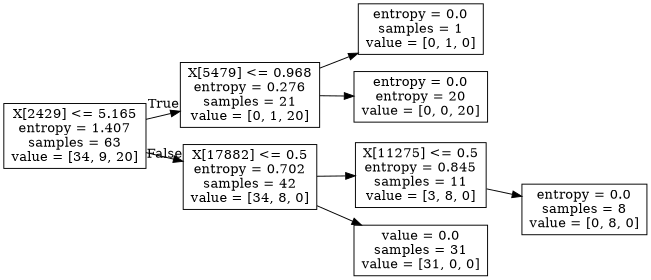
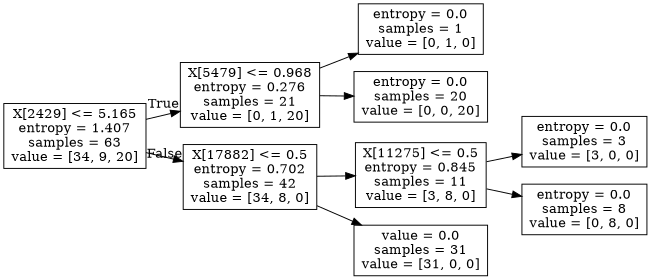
node "entropy = 0.0 entropy = 20 value = [0, 0, 20]": label "entropy = 0.0 entropy = 20 value = [0, 0, 20]" -> "entropy = 0.0 samples = 20 value = [0, 0, 20]"
node "entropy = 0.0 samples = 3 value = [3, 0, 0]": added
